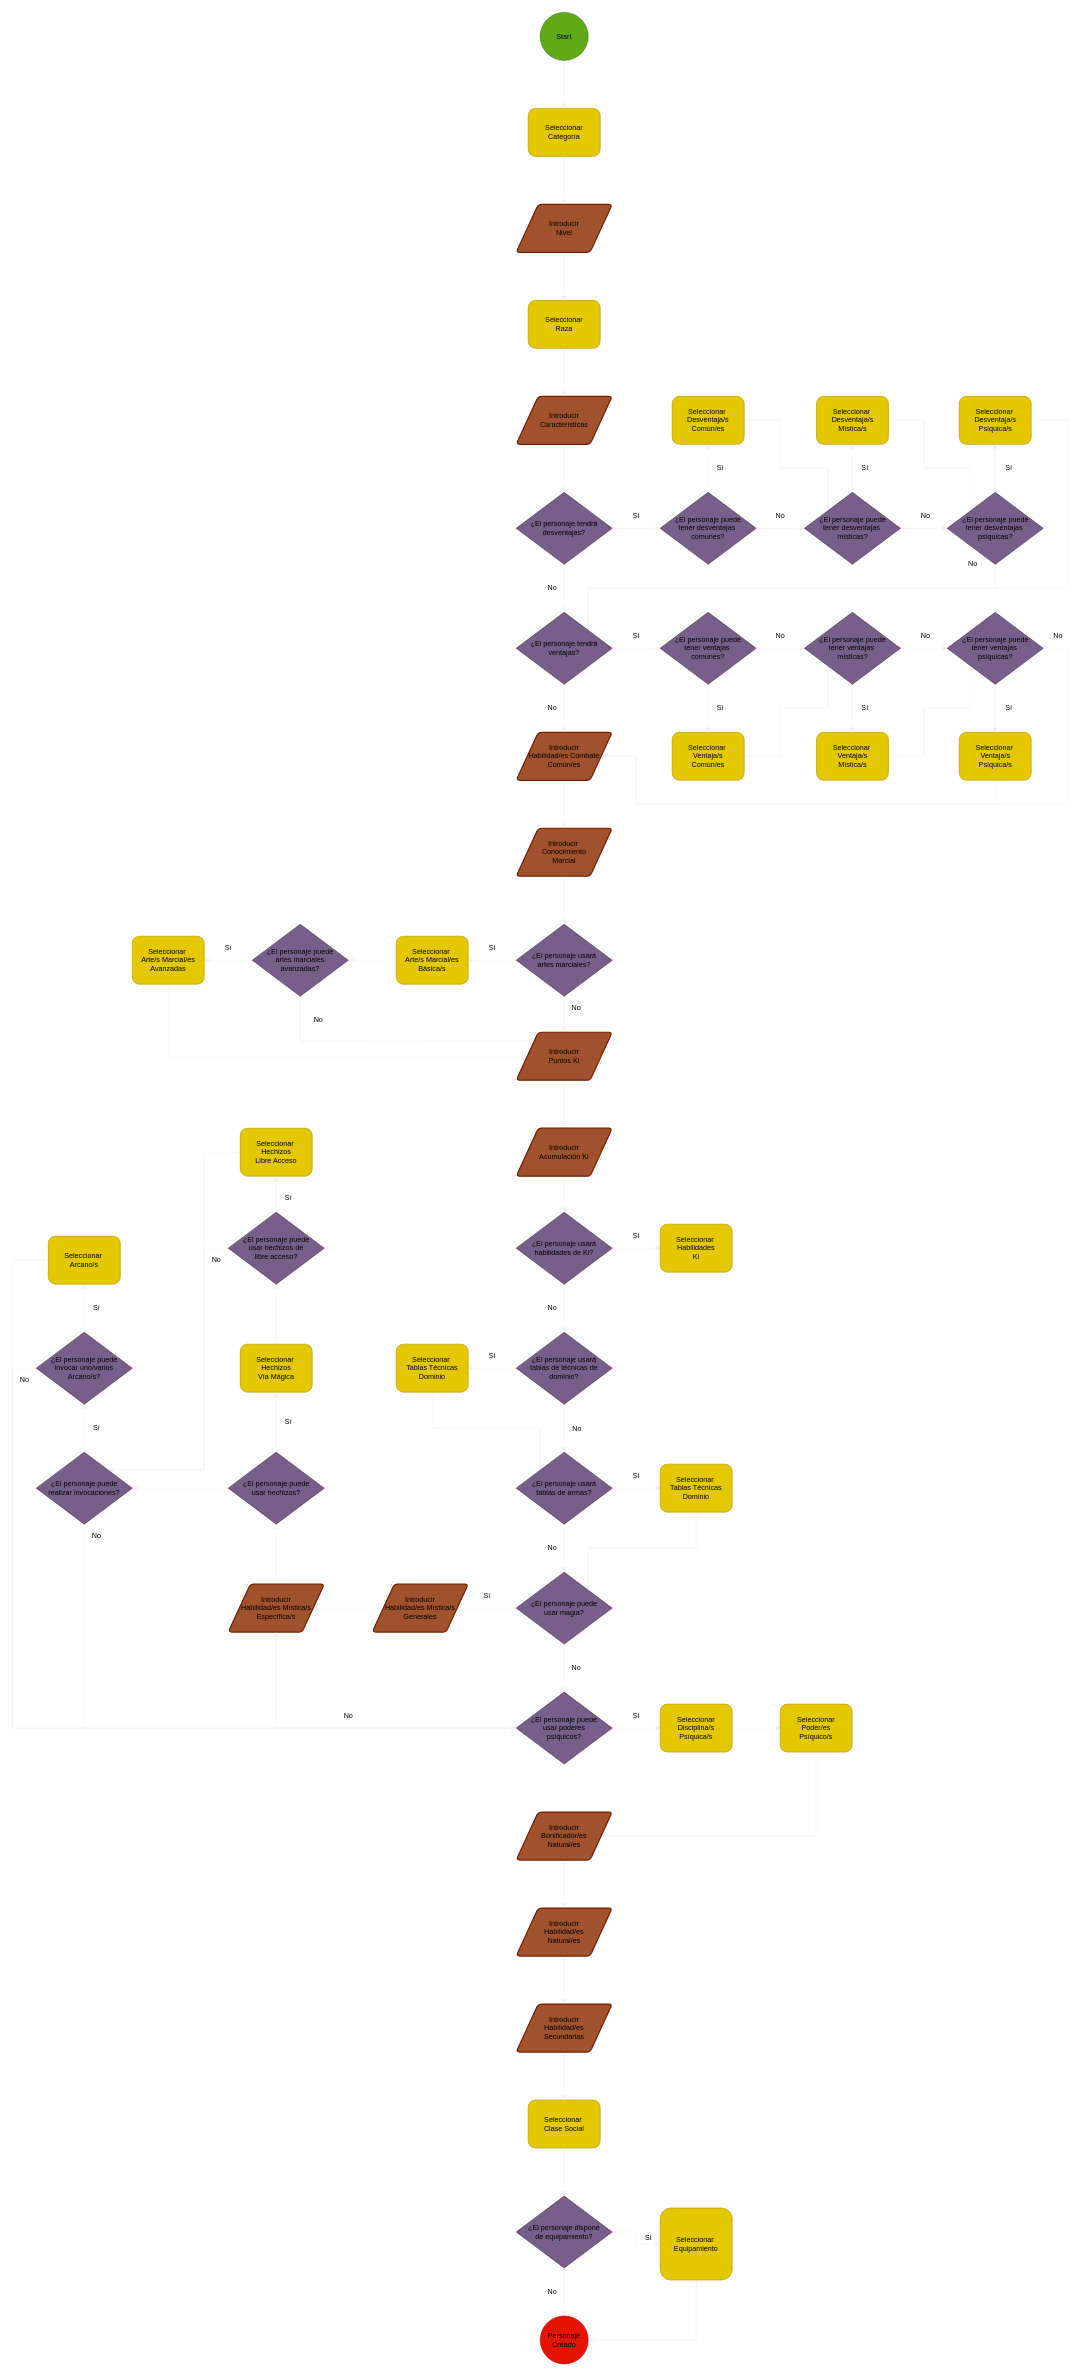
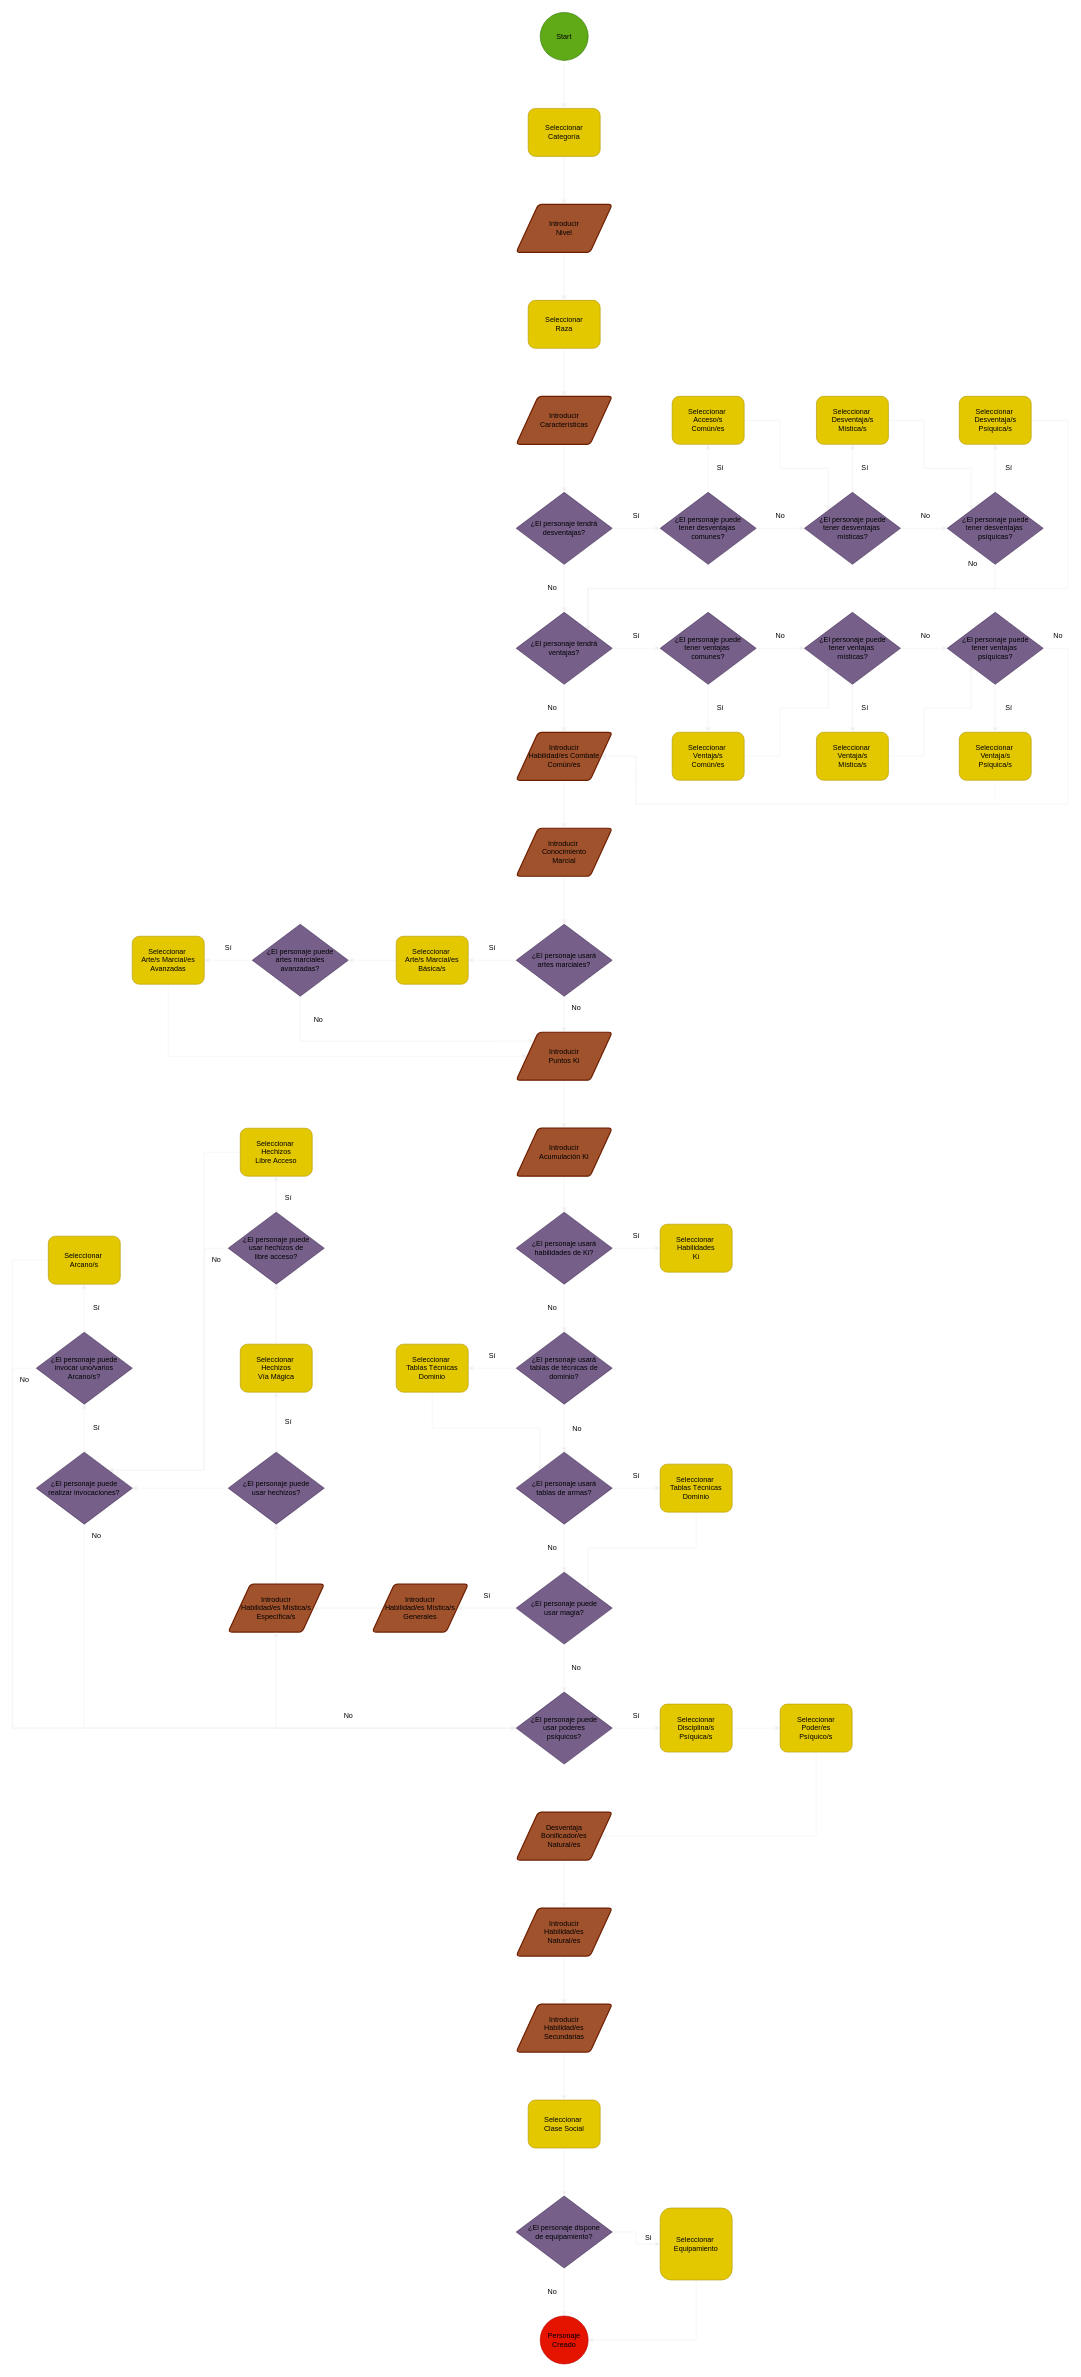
node "Seleccionar Desventaja/s Común/es": label "Seleccionar Desventaja/s Común/es" -> "Seleccionar Acceso/s Común/es"
node "Introducir Bonificador/es Natural/es": label "Introducir Bonificador/es Natural/es" -> "Desventaja Bonificador/es Natural/es"
